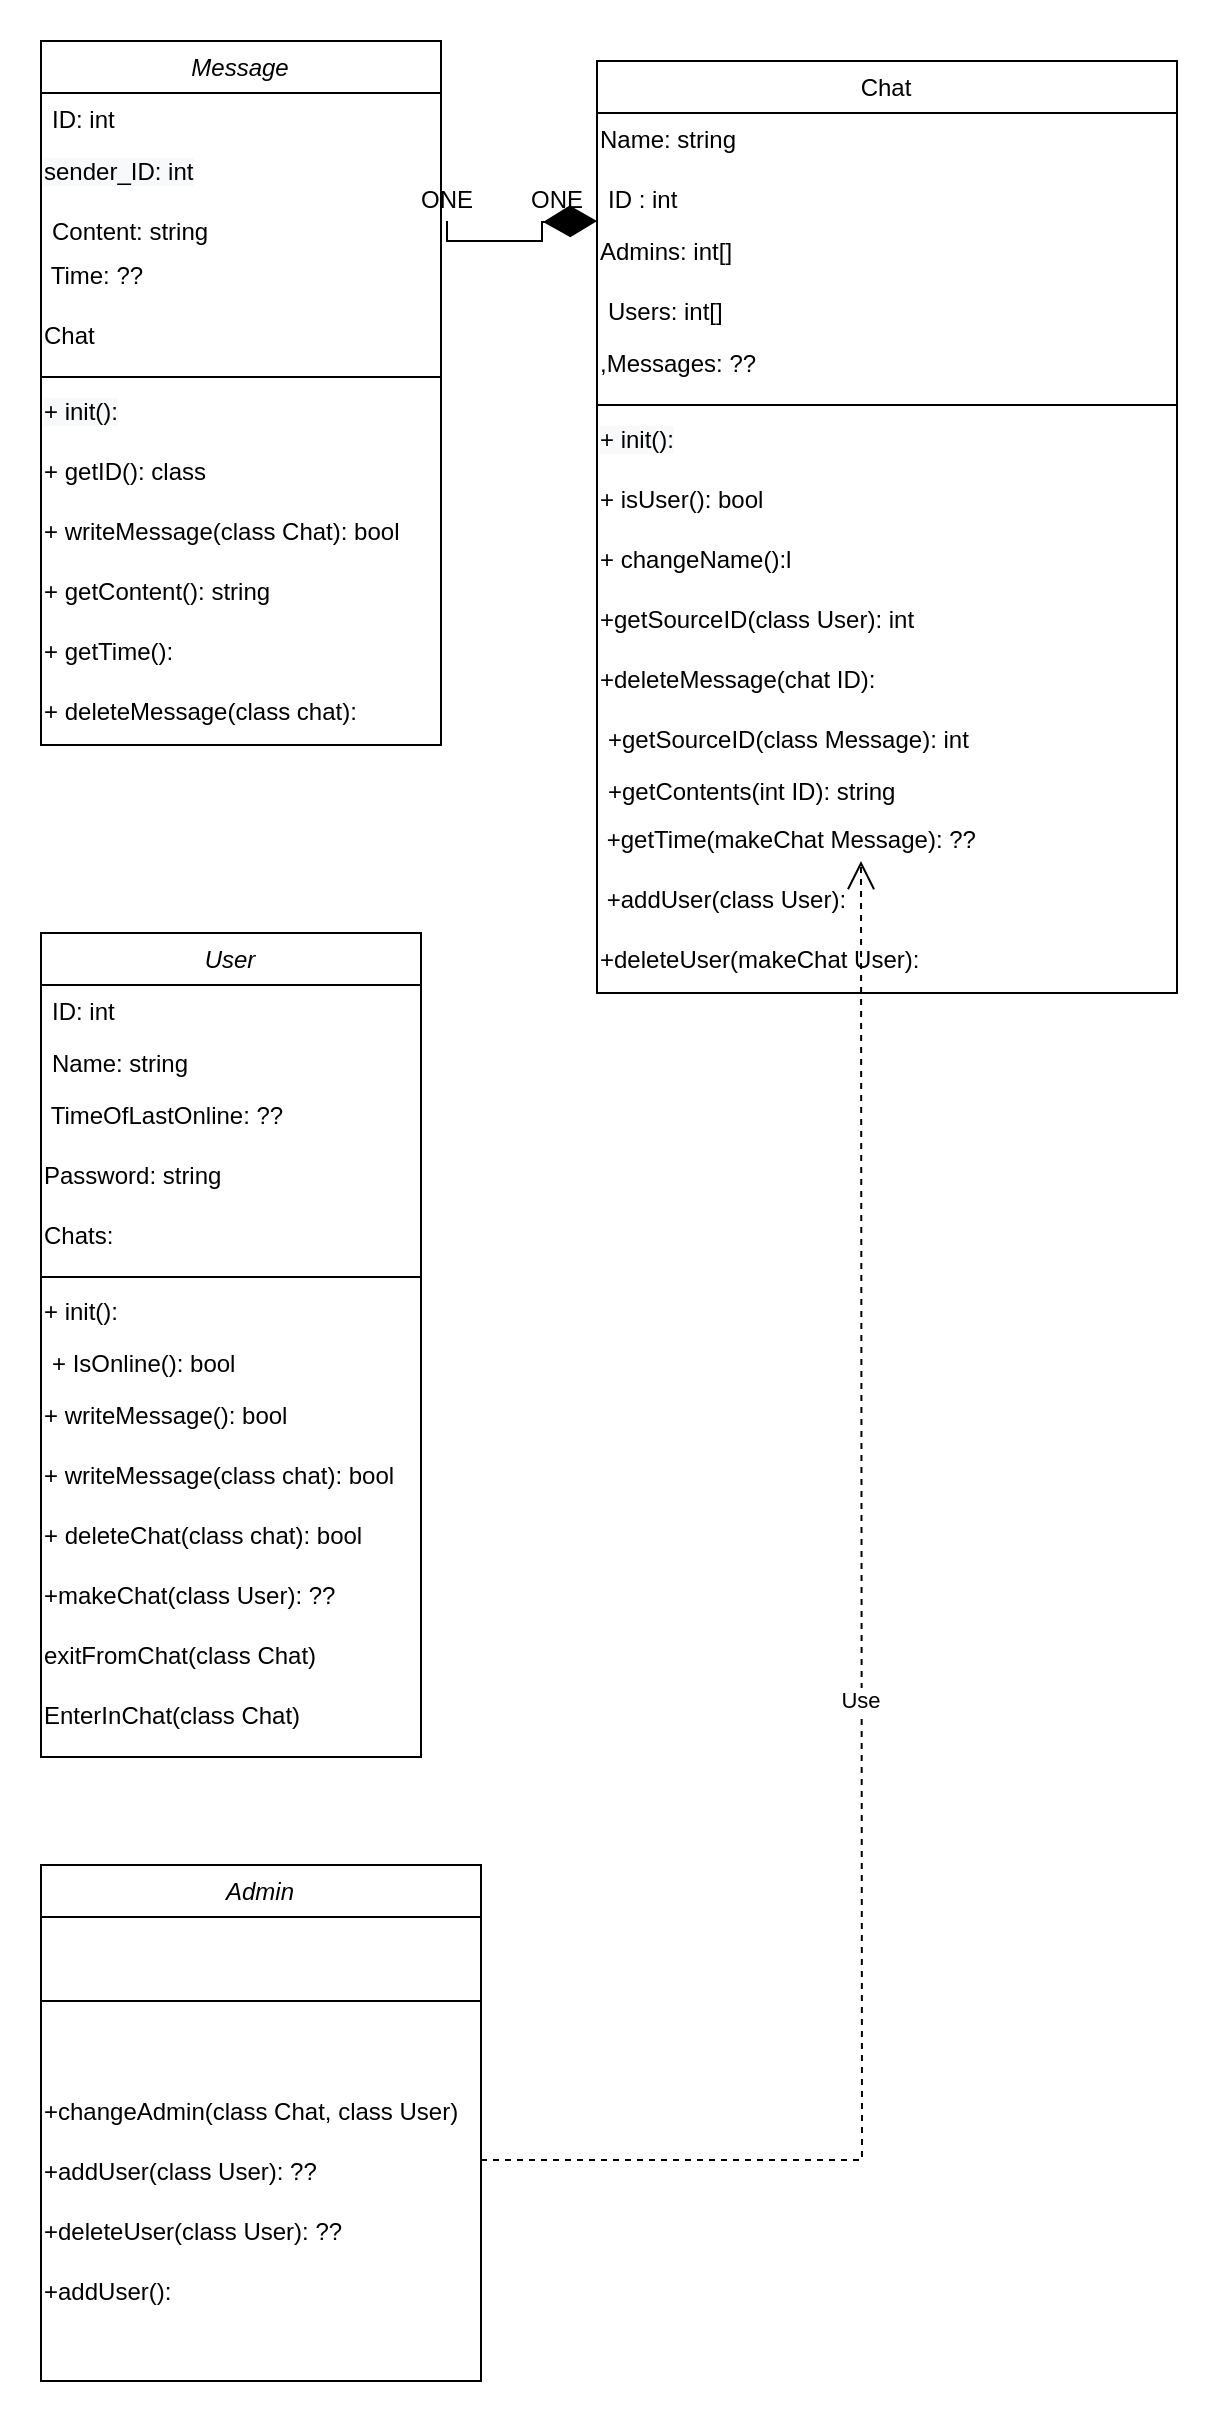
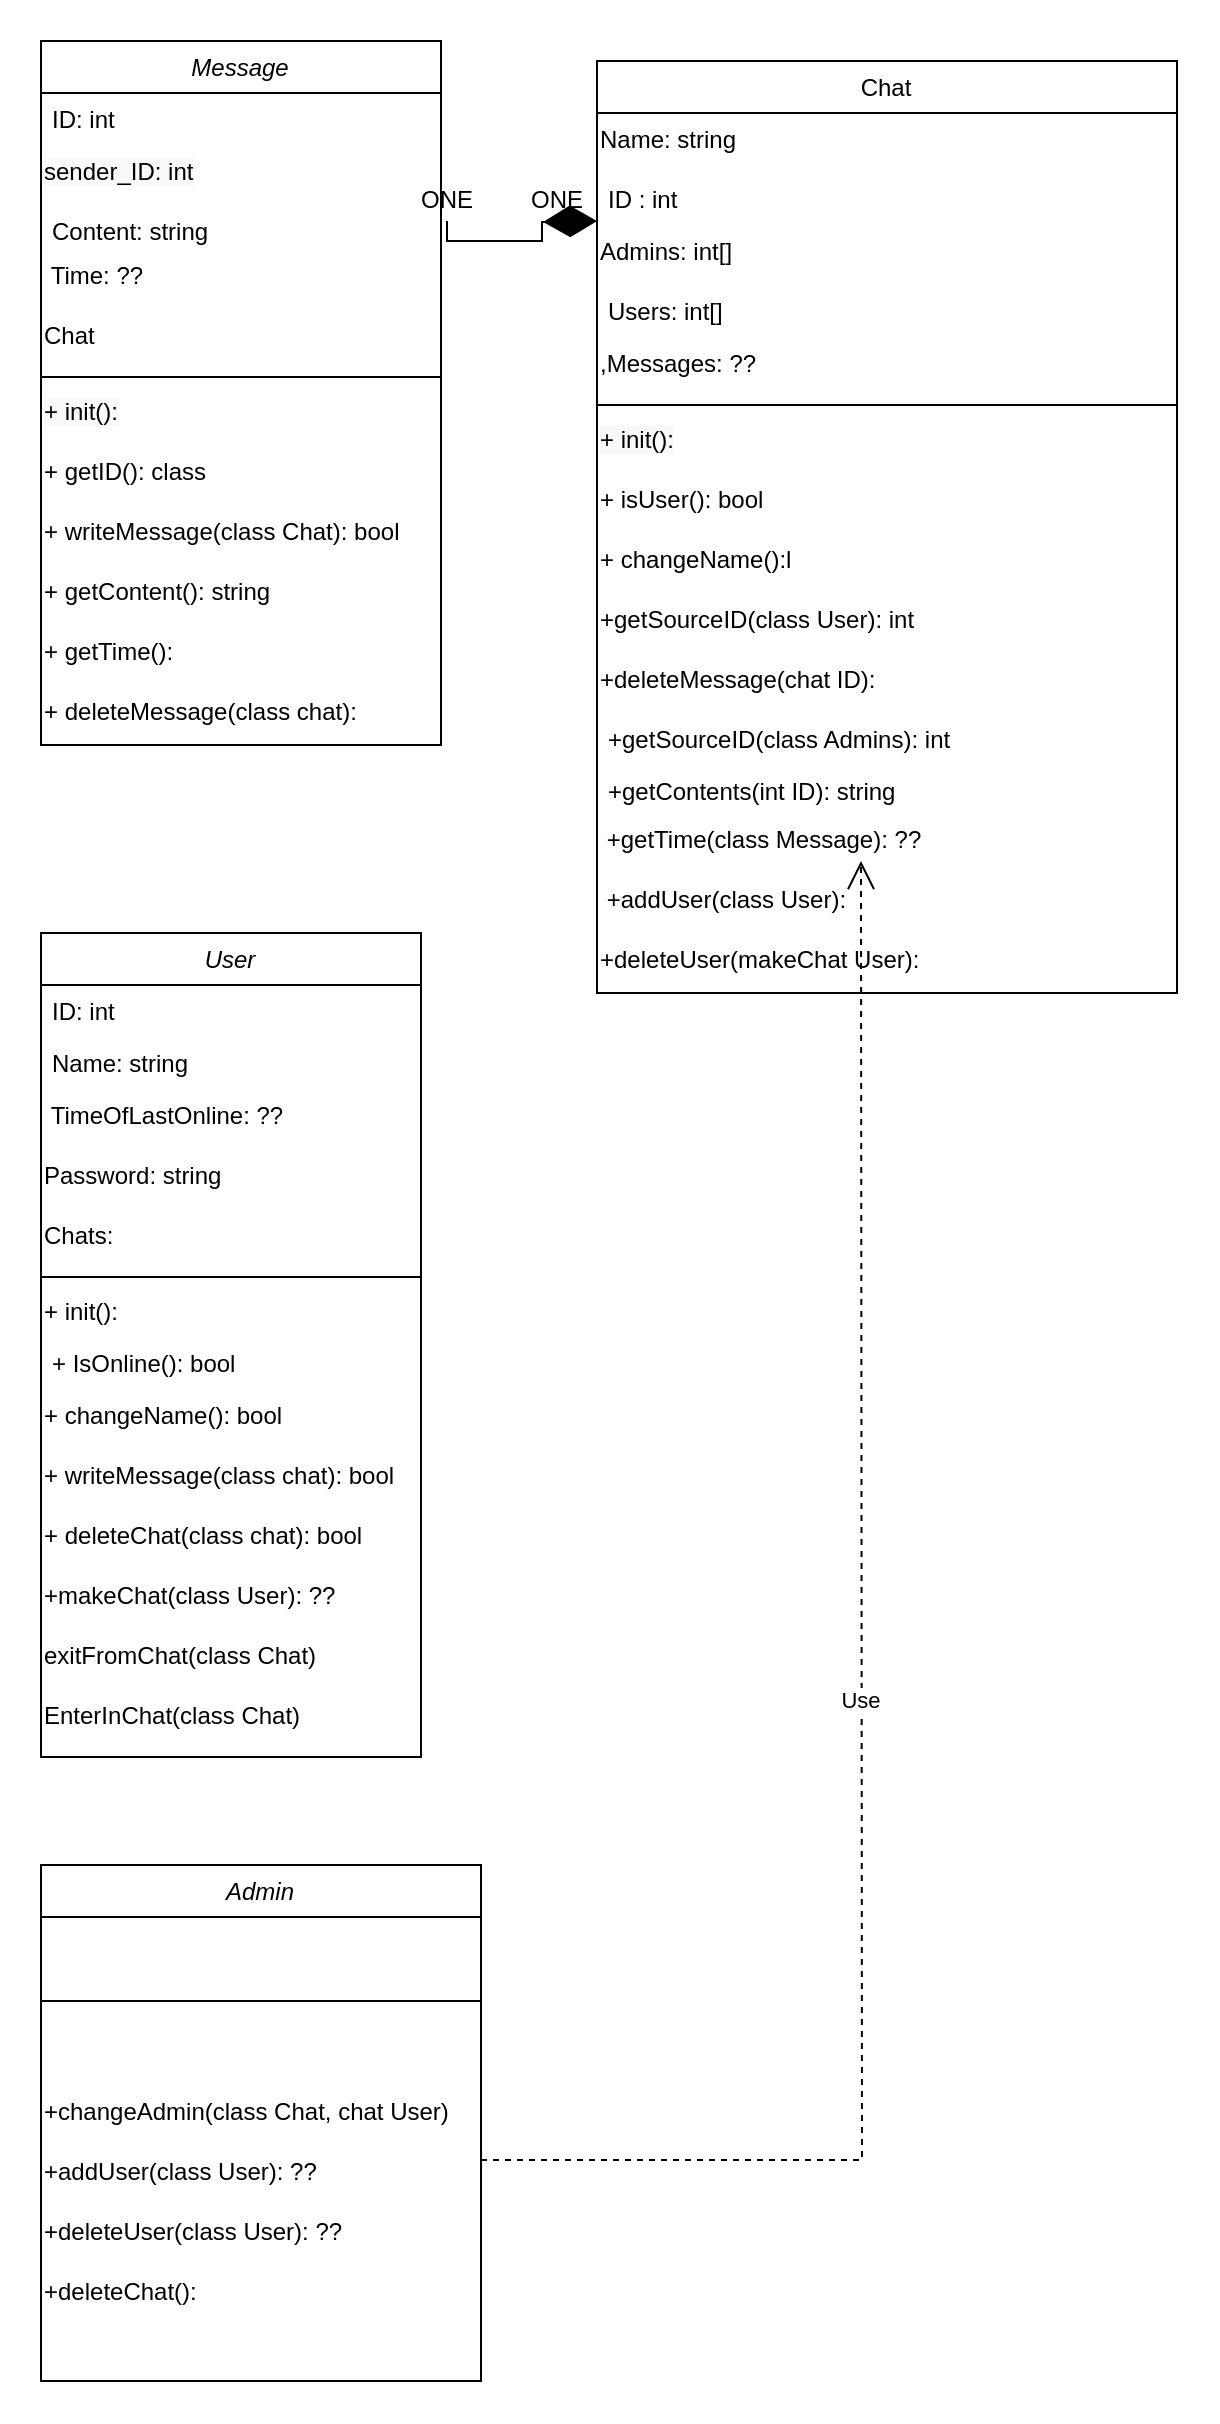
node "+getSourceID(class Message): int": label "+getSourceID(class Message): int" -> "+getSourceID(class Admins): int"
node "+getTime(makeChat Message): ??": label "+getTime(makeChat Message): ??" -> "+getTime(class Message): ??"
node "+ writeMessage(): bool": label "+ writeMessage(): bool" -> "+ changeName(): bool"
node "+changeAdmin(class Chat, class User)": label "+changeAdmin(class Chat, class User)" -> "+changeAdmin(class Chat, chat User)"
node "+addUser():": label "+addUser():" -> "+deleteChat():"
